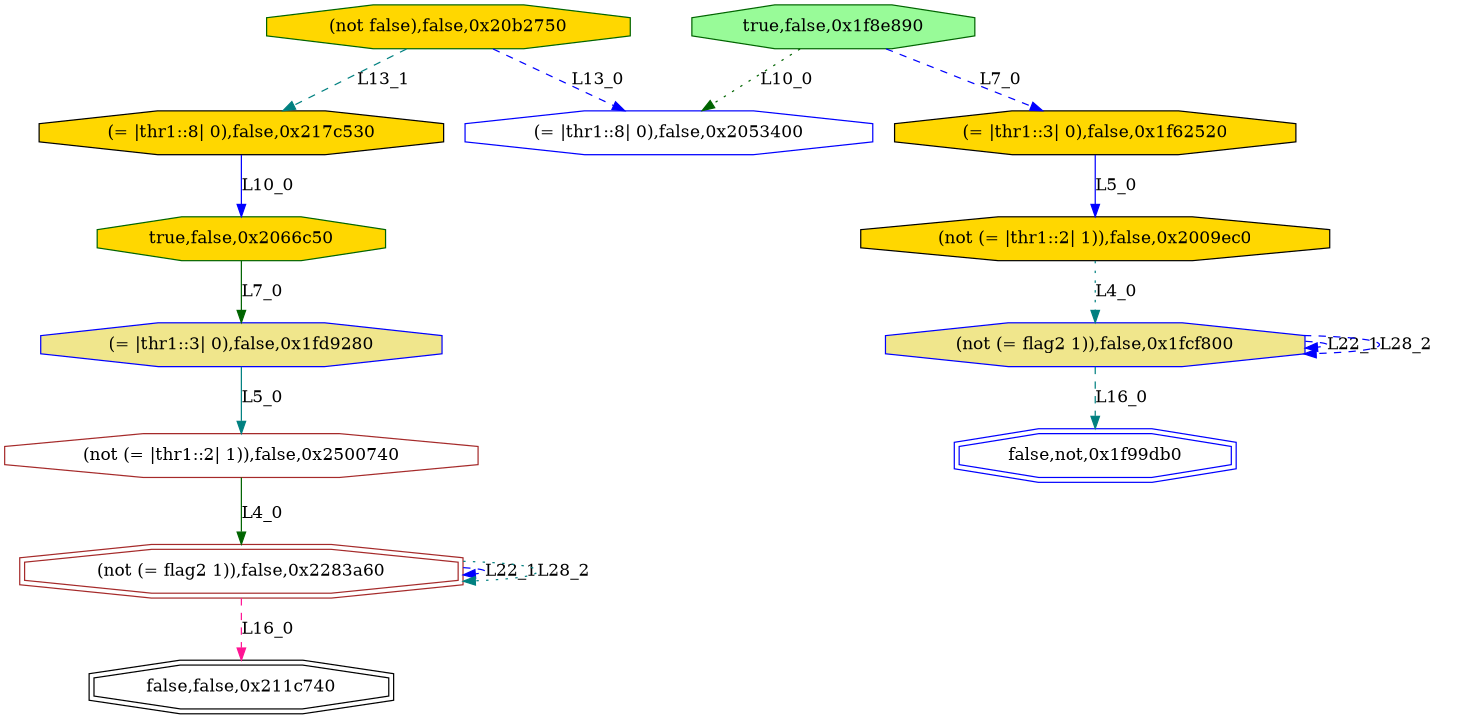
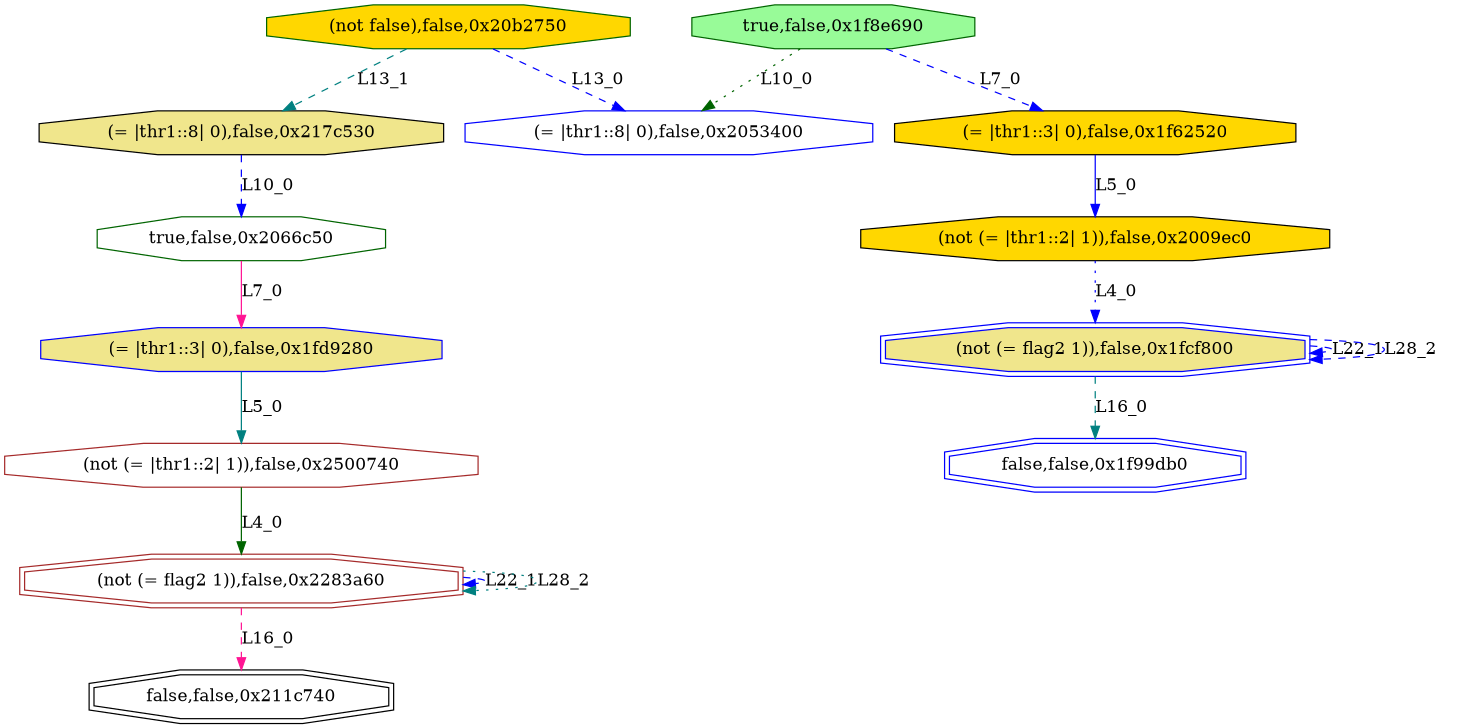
node "true,false,0x1f8e890": label "true,false,0x1f8e890" -> "true,false,0x1f8e690"
node "(= |thr1::8| 0),false,0x217c530": fillcolor gold -> khaki
edge "(= |thr1::8| 0),false,0x217c530" -> "true,false,0x2066c50": style solid -> dashed
node "true,false,0x2066c50": fillcolor gold -> white
edge "true,false,0x2066c50" -> "(= |thr1::3| 0),false,0x1fd9280": color darkgreen -> deeppink
edge "(not (= |thr1::2| 1)),false,0x2009ec0" -> "(not (= flag2 1)),false,0x1fcf800": color teal -> blue
node "(not (= flag2 1)),false,0x1fcf800": shape octagon -> doubleoctagon
node "false,not,0x1f99db0": label "false,not,0x1f99db0" -> "false,false,0x1f99db0"
